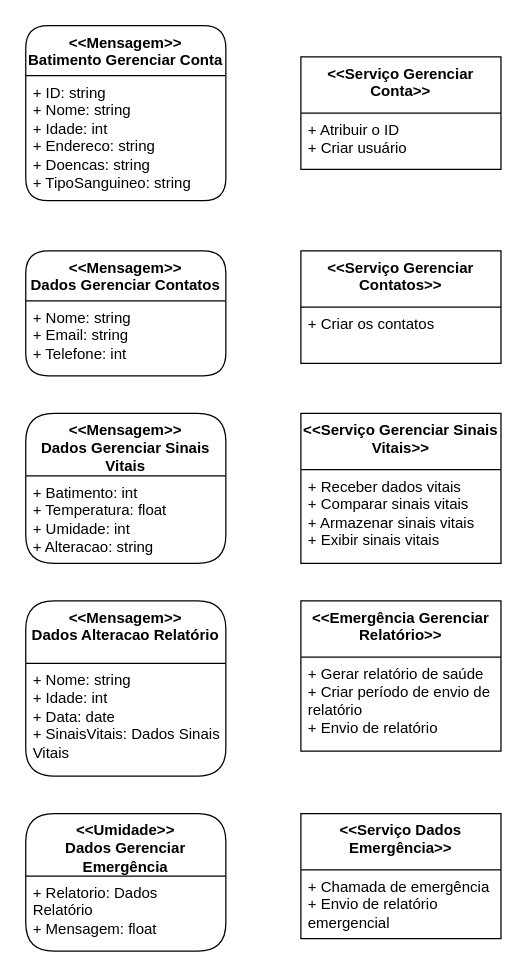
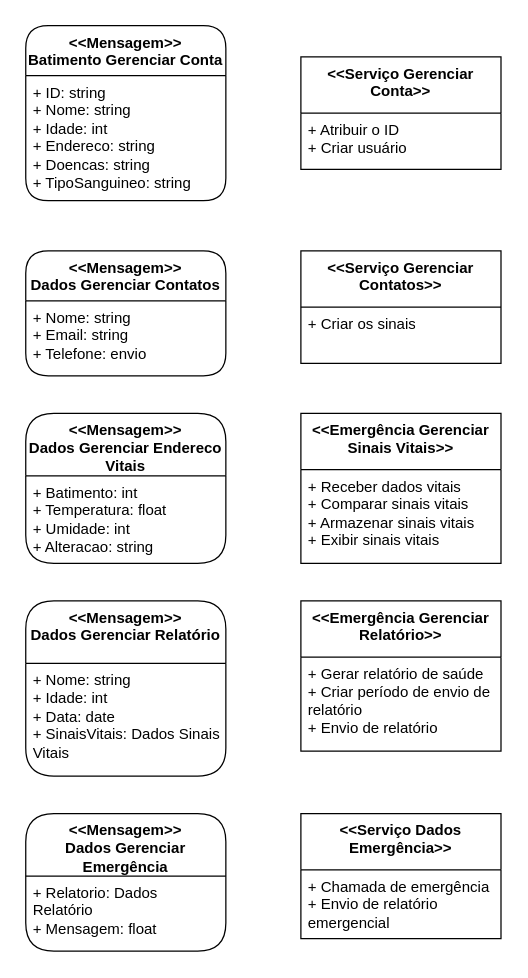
node "+ Criar os contatos": label "+ Criar os contatos" -> "+ Criar os sinais"
node "+ Nome: string + Email: string + Telefone: int": label "+ Nome: string + Email: string + Telefone: int" -> "+ Nome: string + Email: string + Telefone: envio"
node "<<Serviço Gerenciar Sinais Vitais>>": label "<<Serviço Gerenciar Sinais Vitais>>" -> "<<Emergência Gerenciar Sinais Vitais>>"
node "<<Mensagem>> Dados Gerenciar Sinais Vitais": label "<<Mensagem>> Dados Gerenciar Sinais Vitais" -> "<<Mensagem>> Dados Gerenciar Endereco Vitais"
node "<<Mensagem>> Dados Alteracao Relatório": label "<<Mensagem>> Dados Alteracao Relatório" -> "<<Mensagem>> Dados Gerenciar Relatório"
node "<<Umidade>> Dados Gerenciar Emergência": label "<<Umidade>> Dados Gerenciar Emergência" -> "<<Mensagem>> Dados Gerenciar Emergência"
